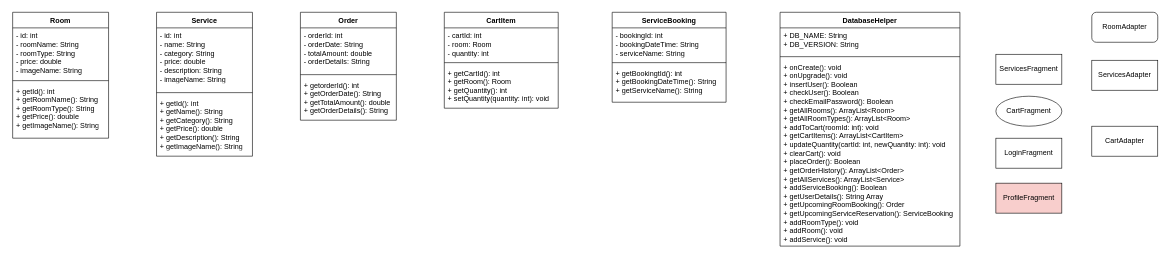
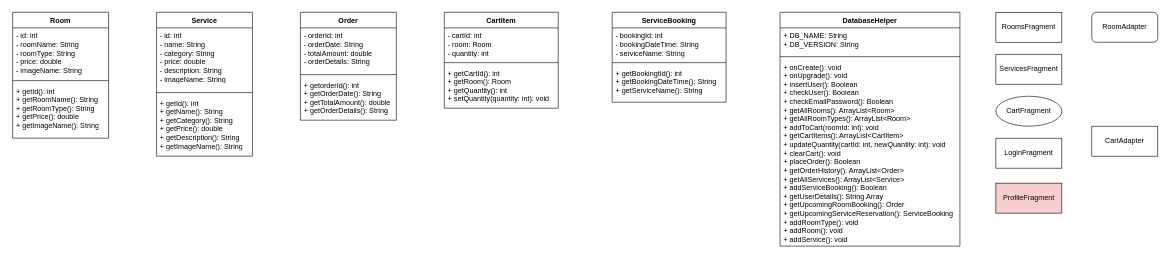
node "RoomsFragment": added
node "ServicesAdapter": removed
